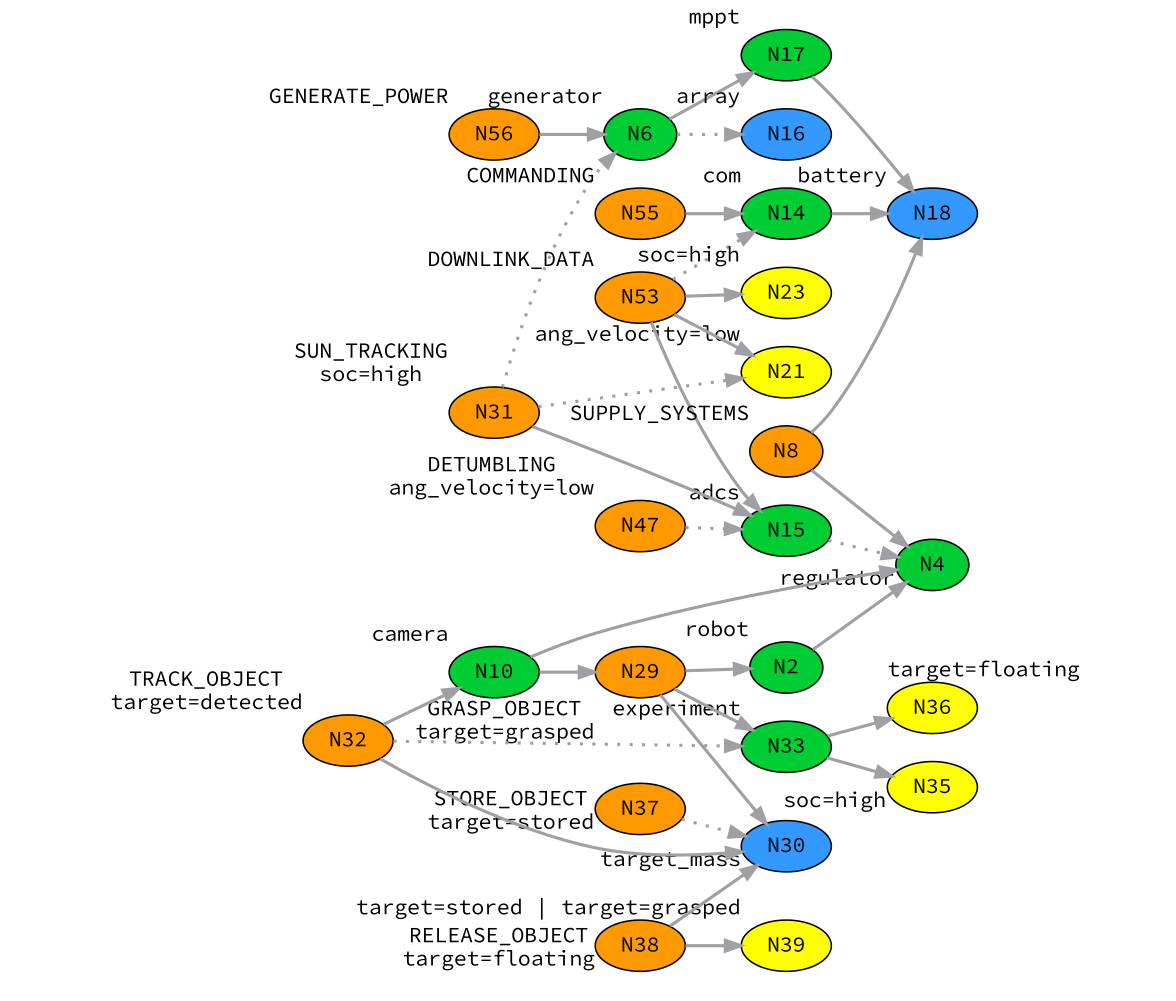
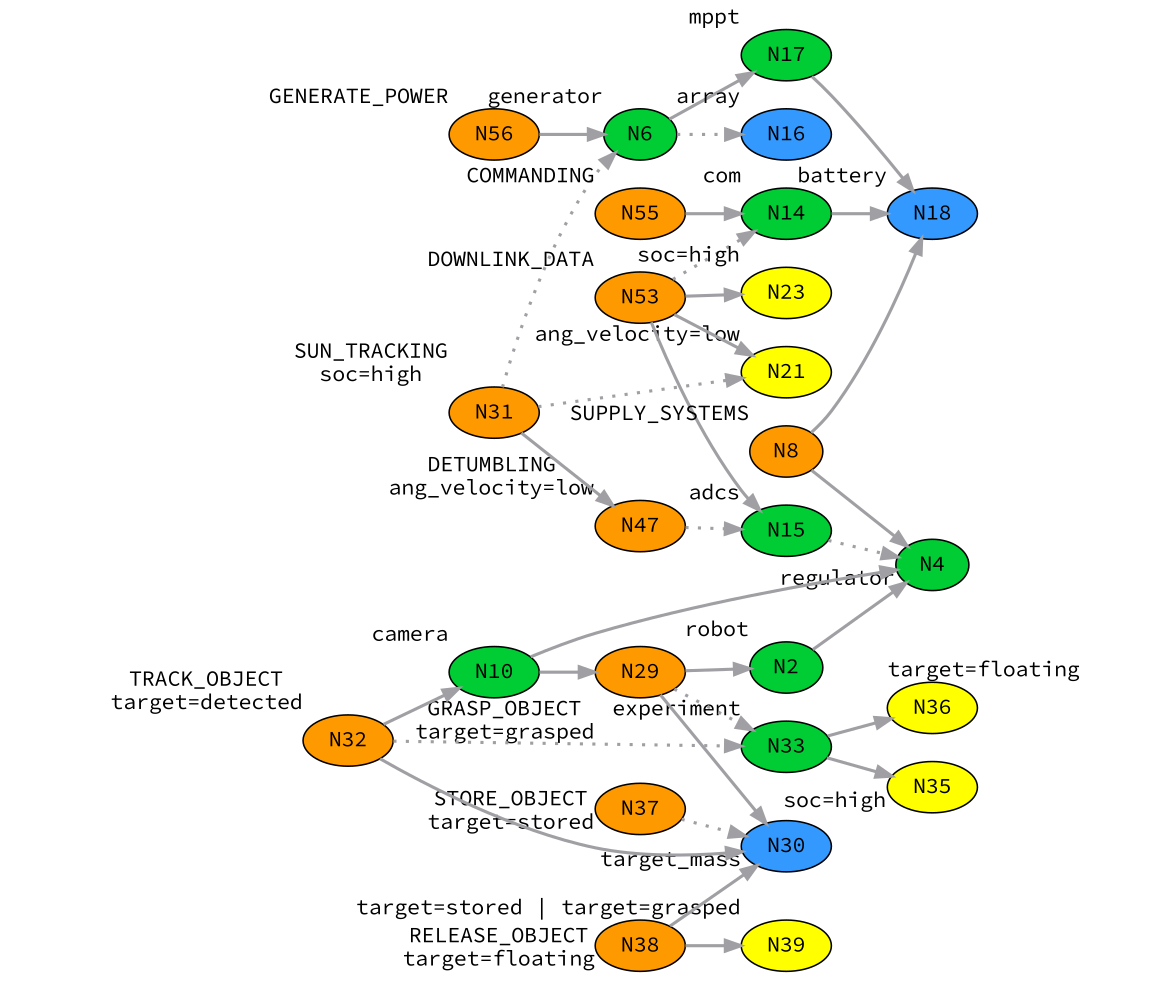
edge "N31 SUN_TRACKING soc=high" -> "N15 adcs": now "N31 SUN_TRACKING soc=high" -> "N47 DETUMBLING ang_velocity=low"
edge "N29 GRASP_OBJECT target=grasped" -> "N33 experiment": style solid -> dotted
